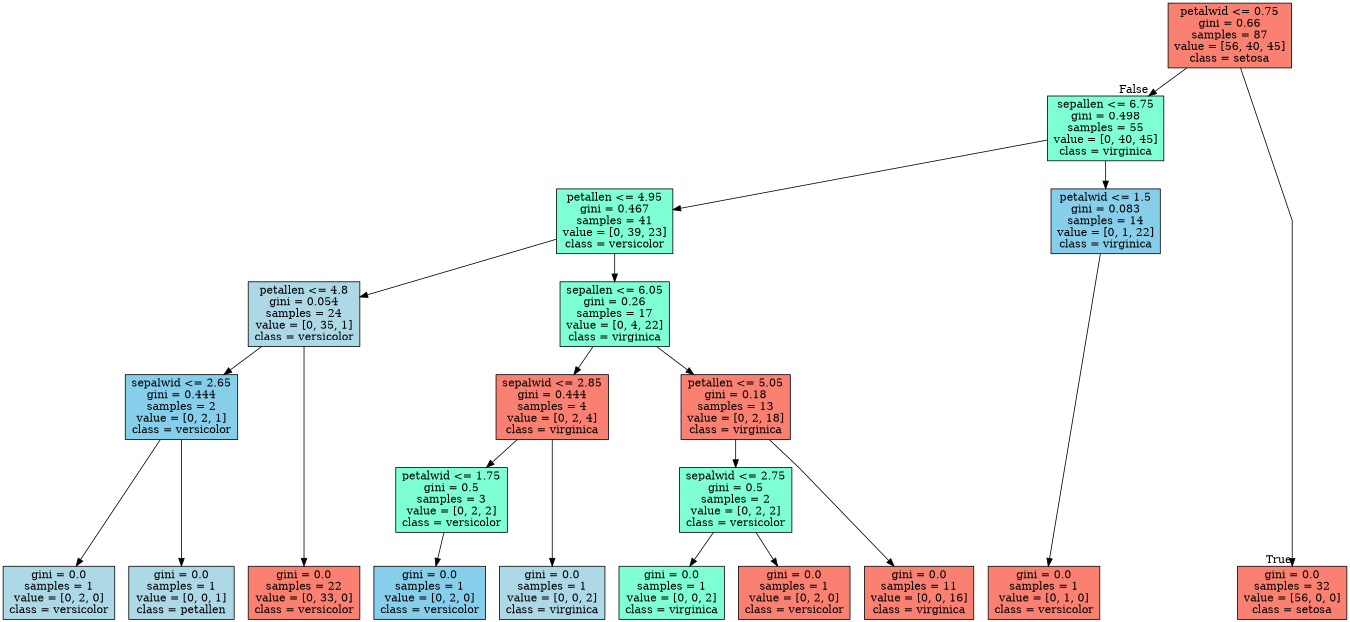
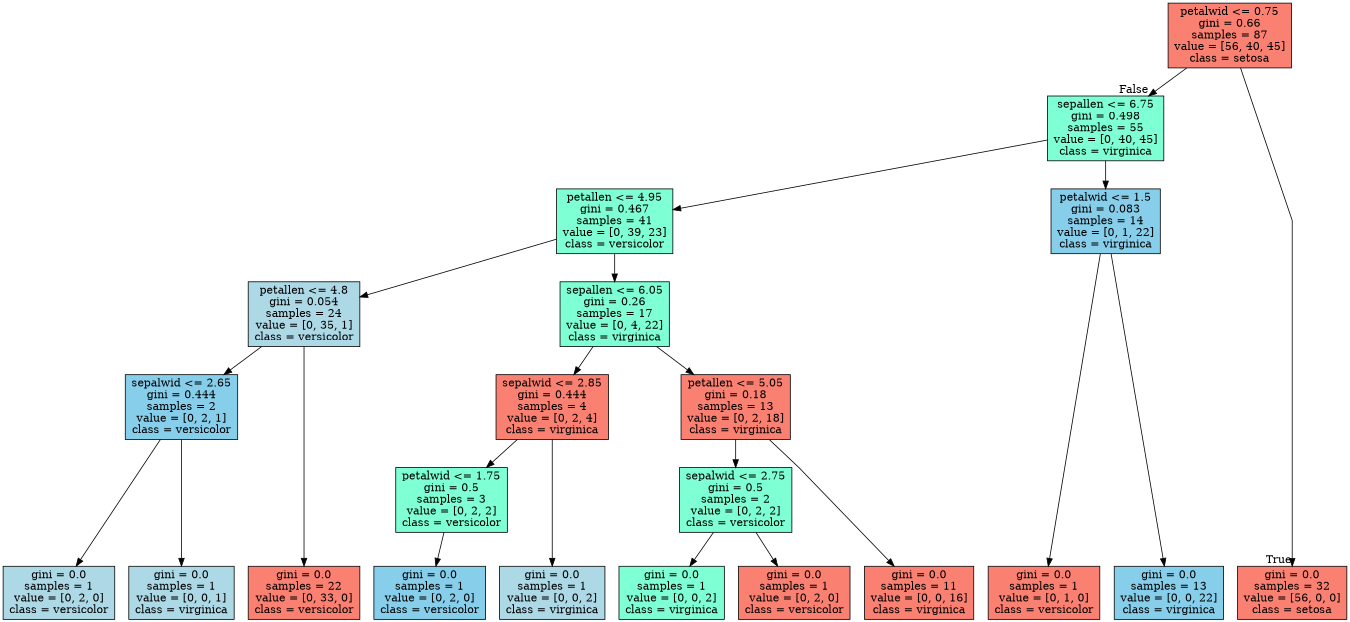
node "gini = 0.0 samples = 1 value = [0, 0, 1] class = petallen": label "gini = 0.0 samples = 1 value = [0, 0, 1] class = petallen" -> "gini = 0.0 samples = 1 value = [0, 0, 1] class = virginica"
node "gini = 0.0 samples = 13 value = [0, 0, 22] class = virginica": added
